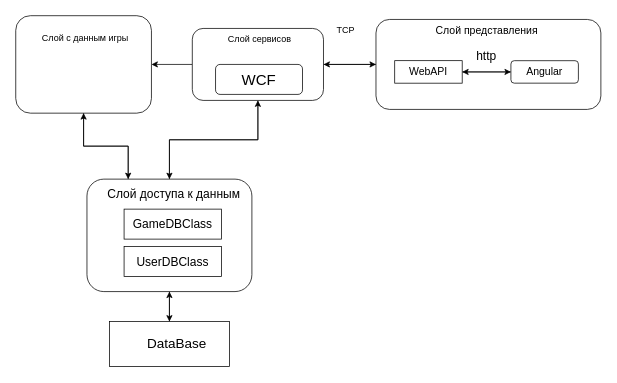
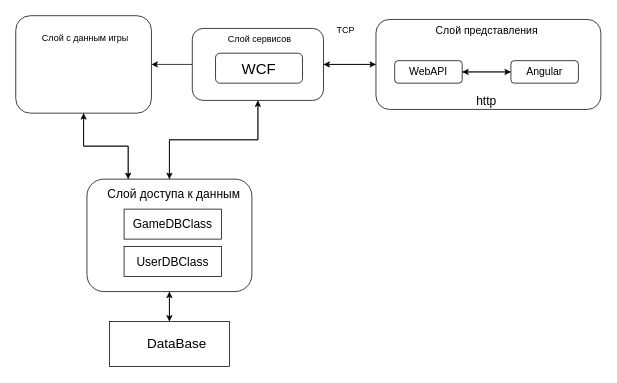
node "http": moved (487, 55) -> (487, 100)
node "WebAPI": shape rectangle -> rounded rectangle
node "WCF": moved (259, 79) -> (259, 68)
